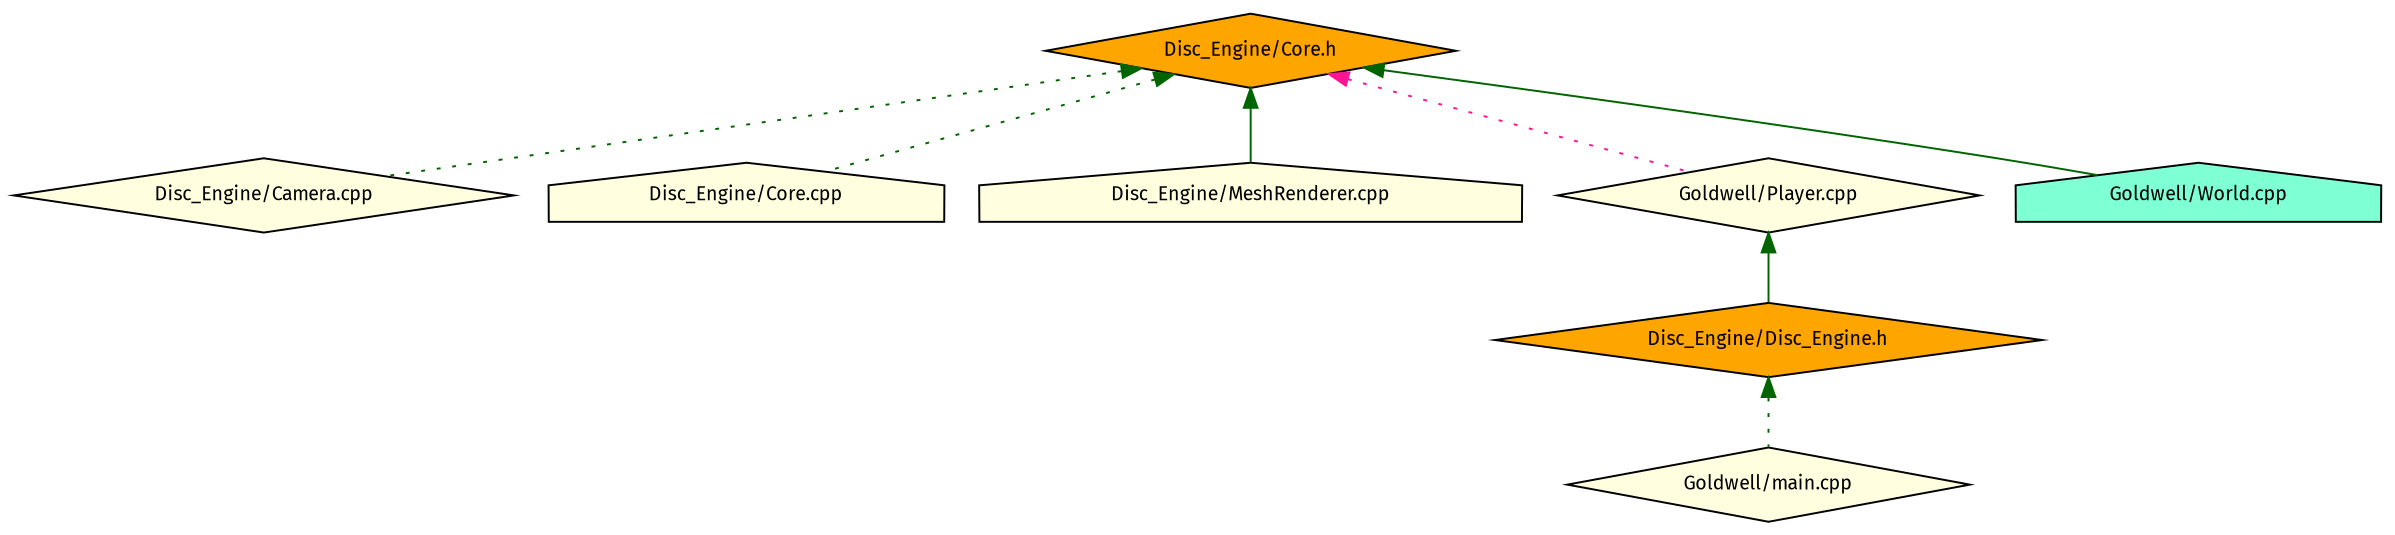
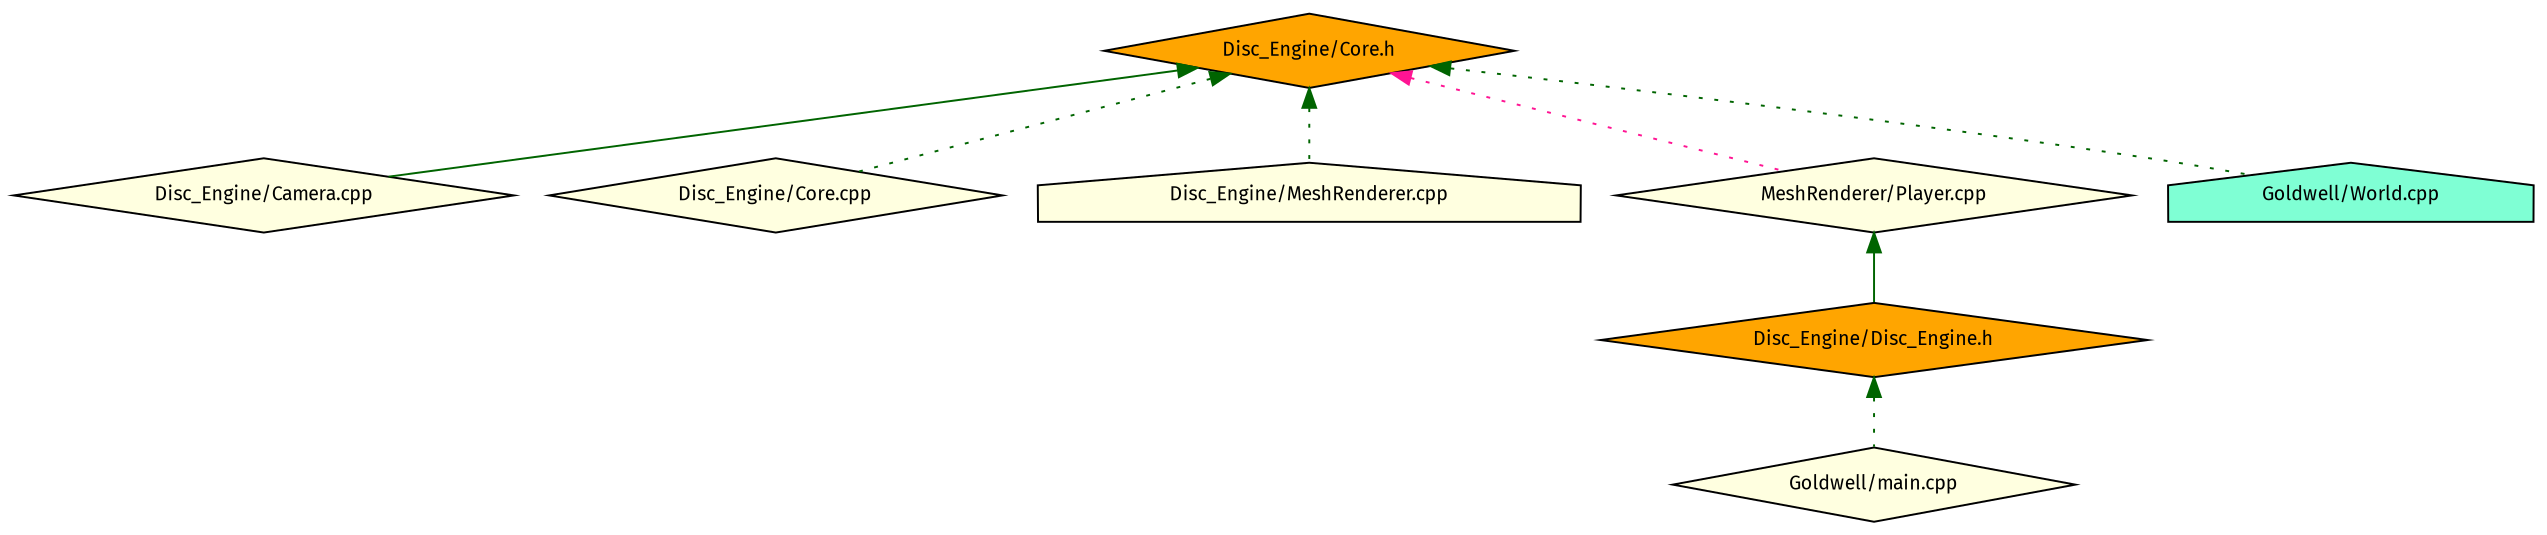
edge "Goldwell/World.cpp" -> "Disc_Engine/Core.h": style solid -> dotted
edge "Disc_Engine/Camera.cpp" -> "Disc_Engine/Core.h": style dotted -> solid
edge "Disc_Engine/MeshRenderer.cpp" -> "Disc_Engine/Core.h": style solid -> dotted
node "Disc_Engine/Core.cpp": shape house -> diamond
node "Goldwell/Player.cpp": label "Goldwell/Player.cpp" -> "MeshRenderer/Player.cpp"
